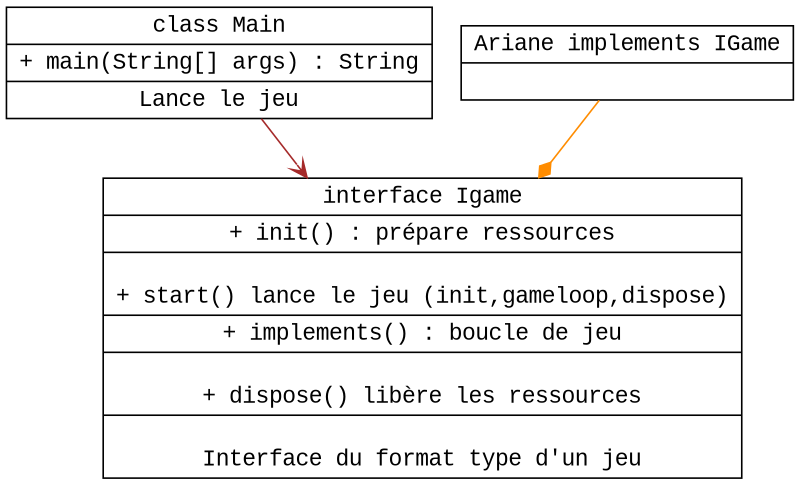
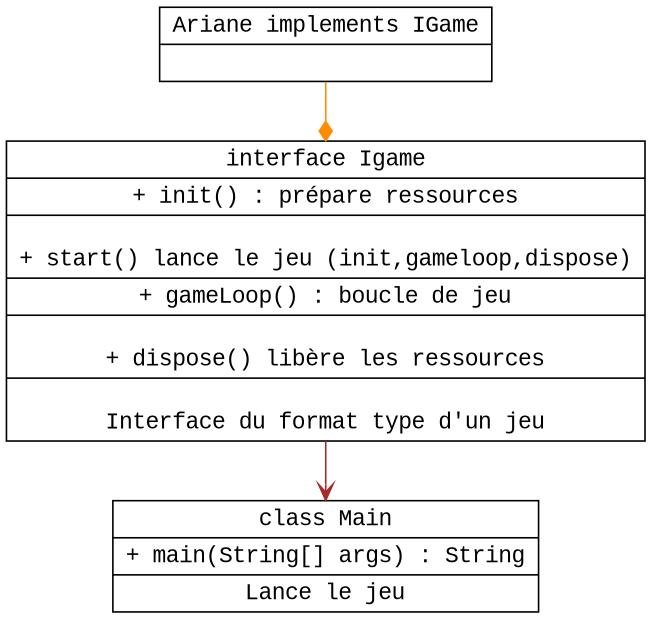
edge "class Main" -> "interface Igame": reversed
node "interface Igame": text "+ implements() : boucle de jeu" -> "+ gameLoop() : boucle de jeu"
